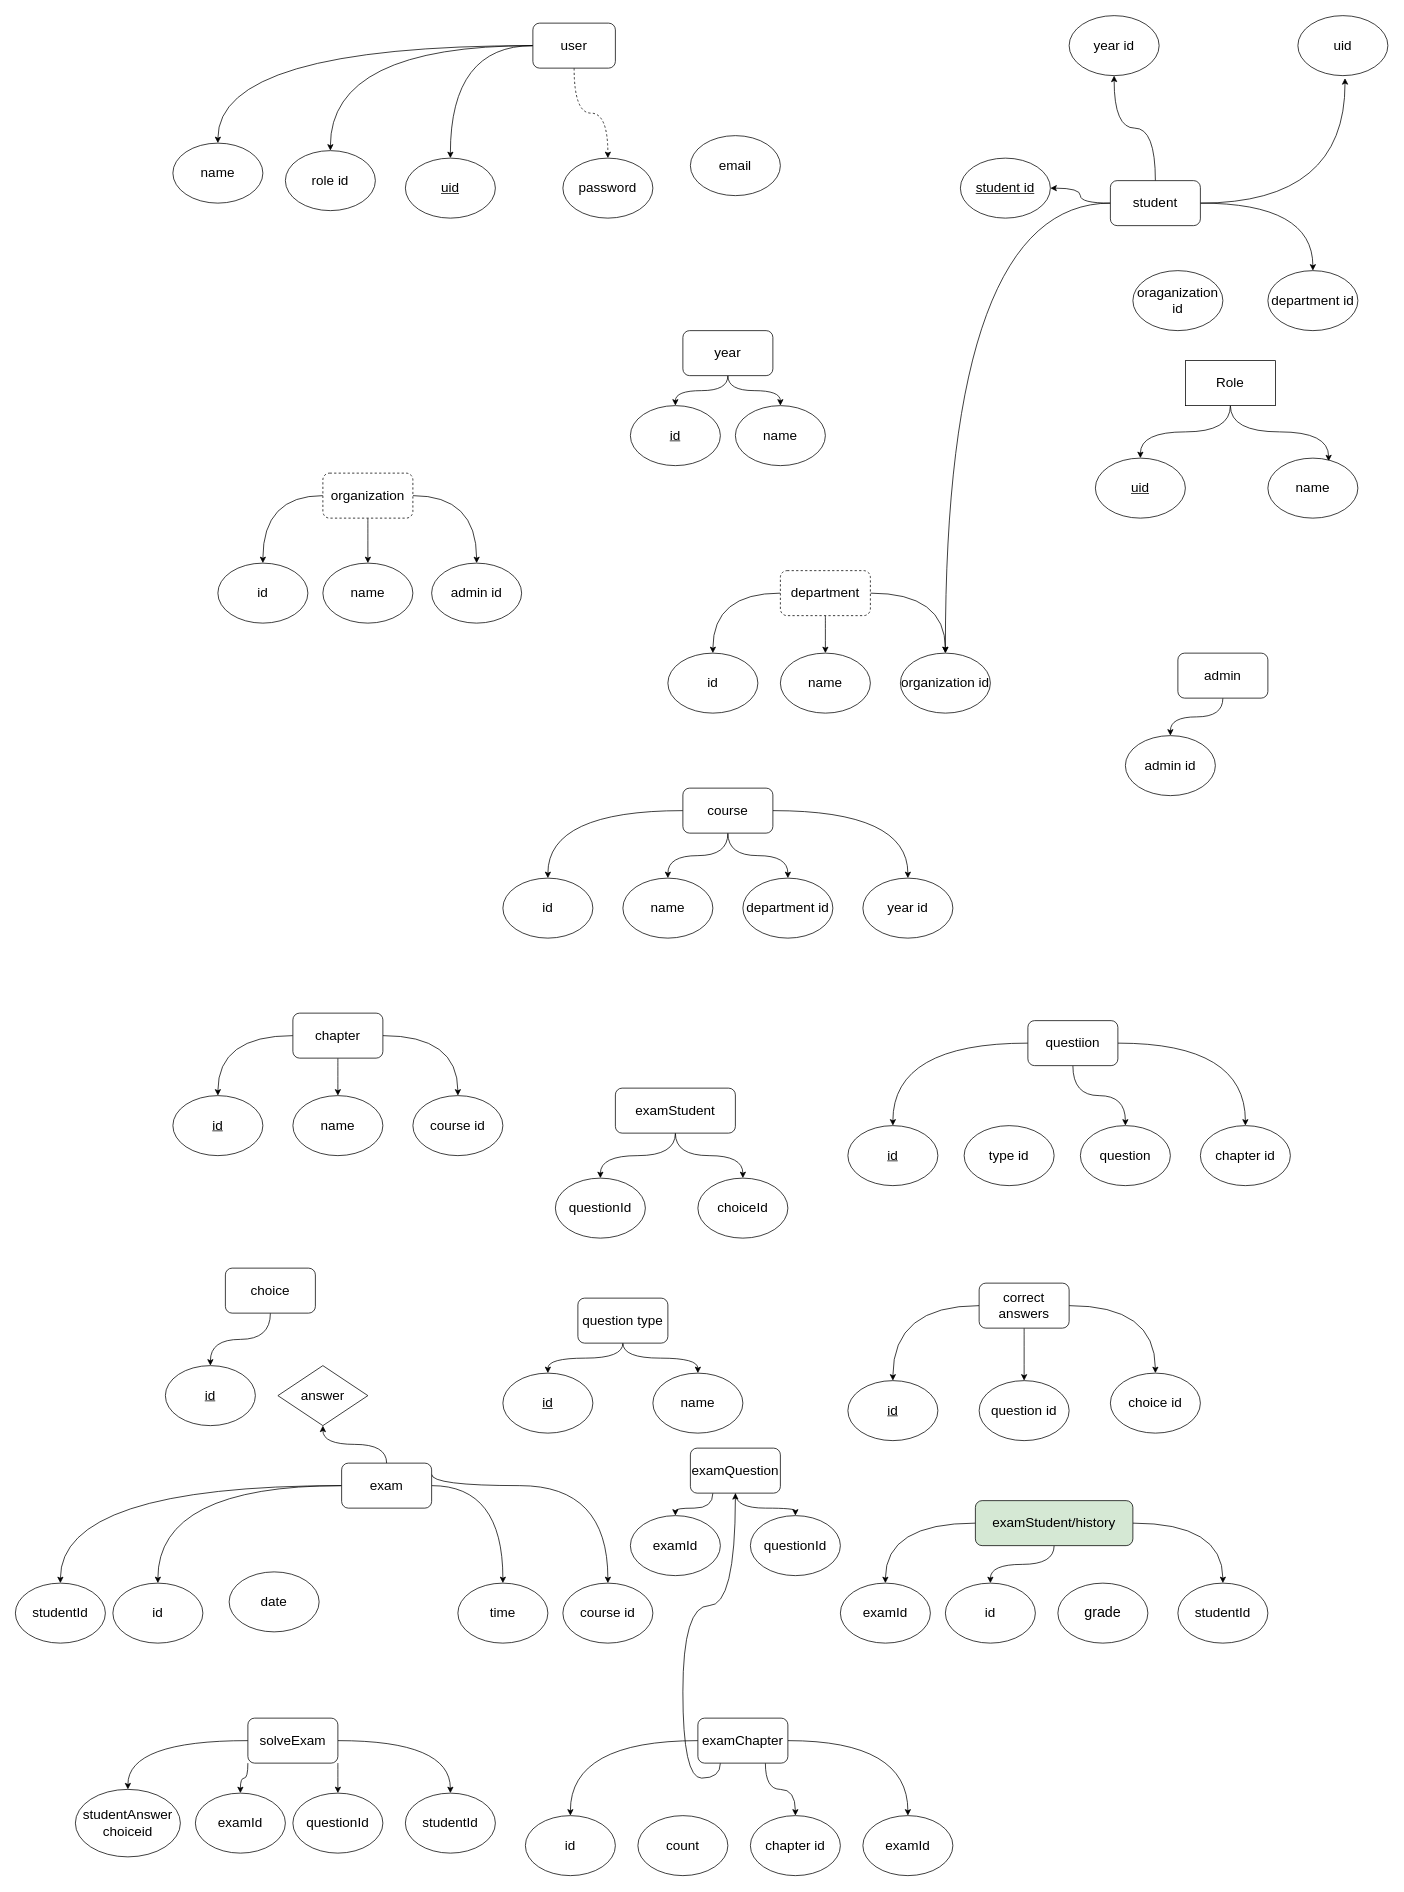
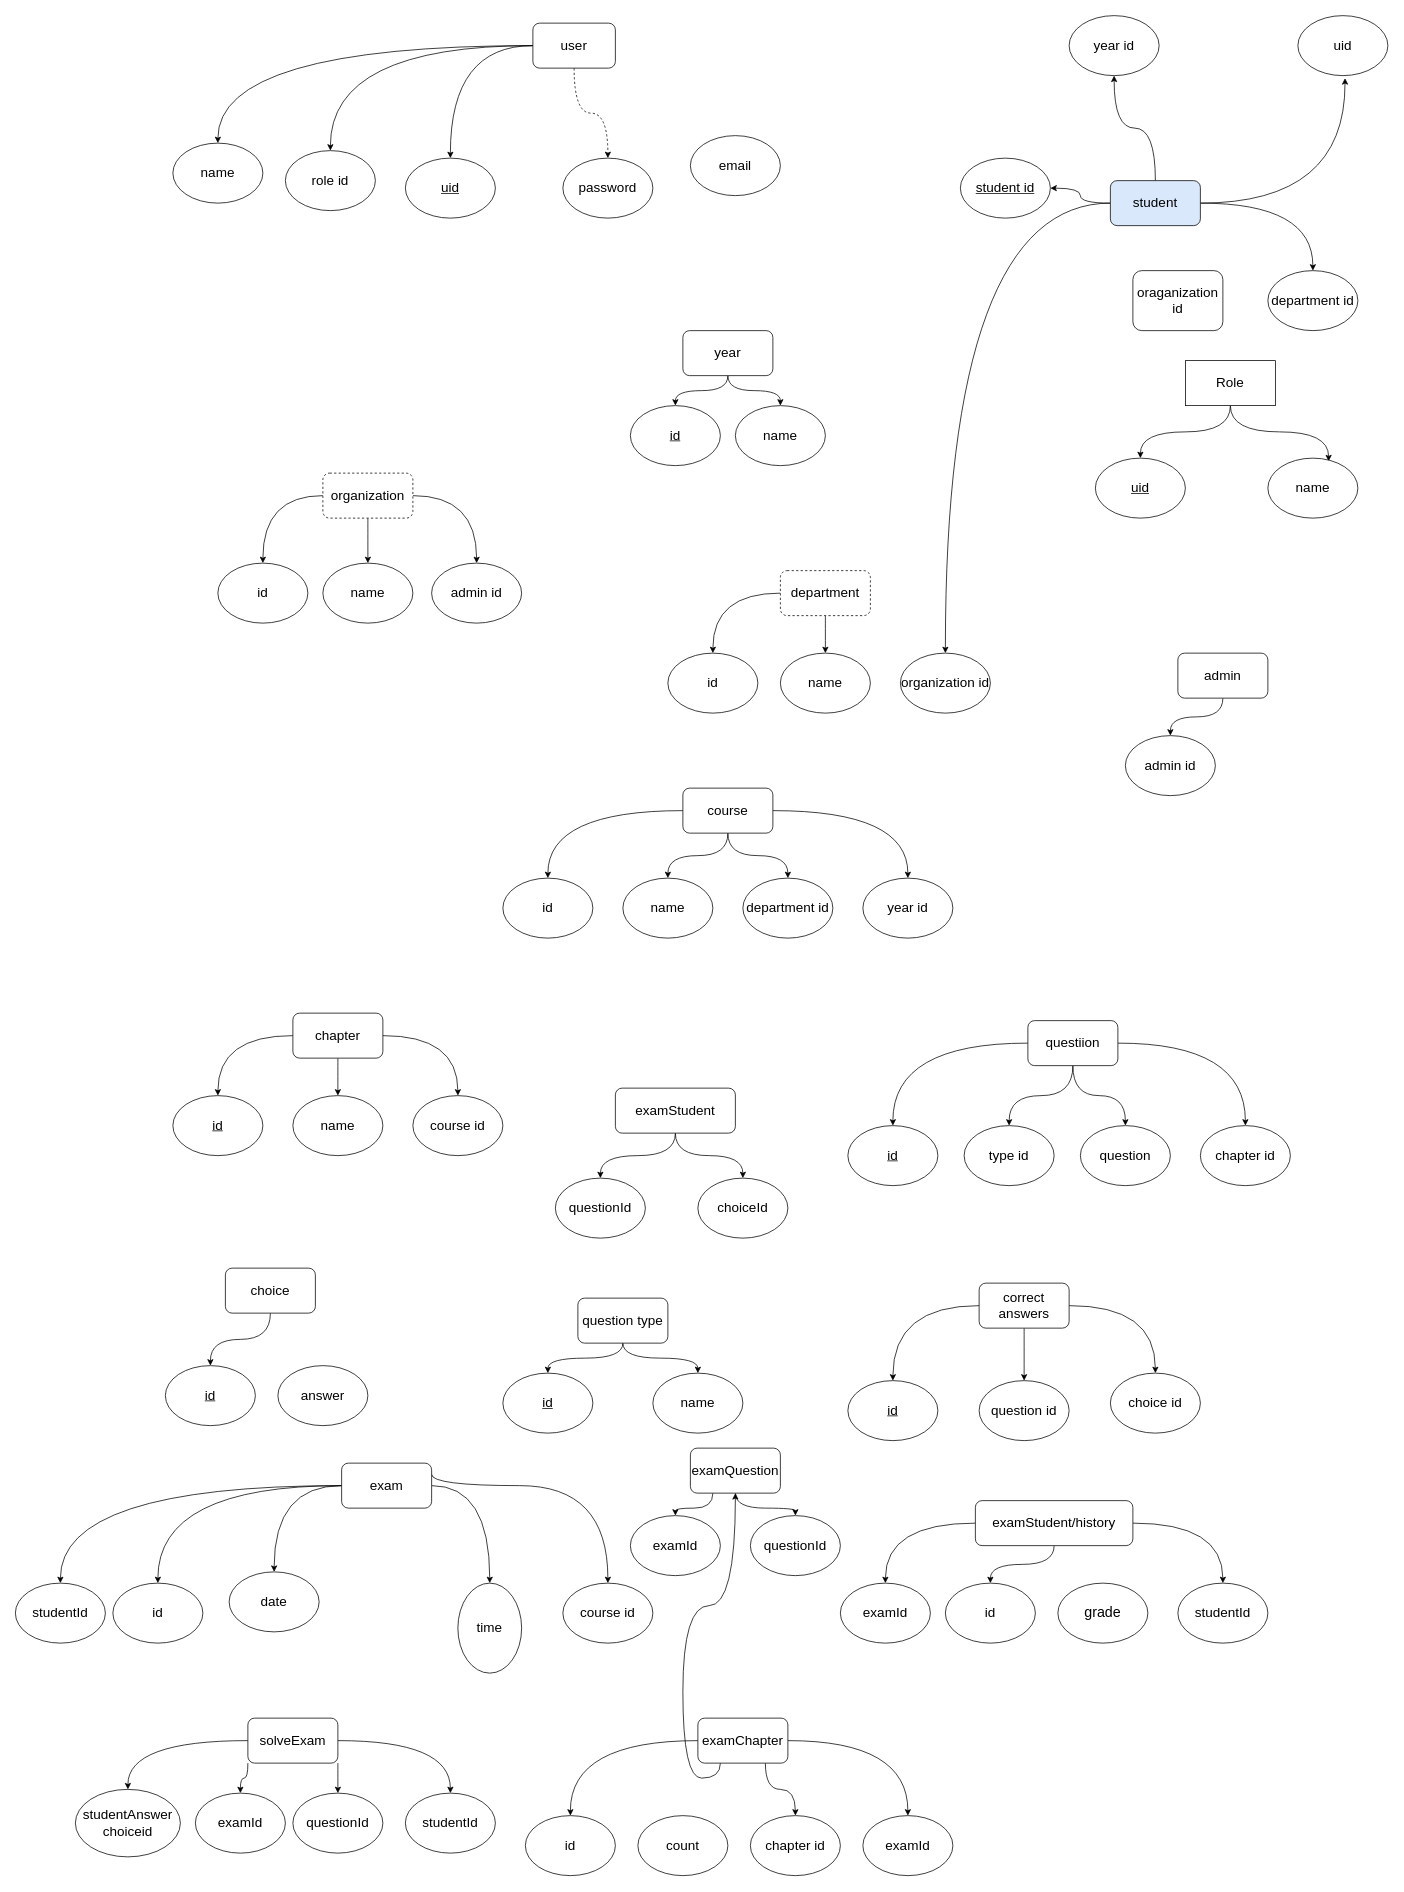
node "student": fillcolor #ffffff -> #dae8fc
node "oraganization id": shape ellipse -> rounded rectangle
edge "department" -> "organization id": removed
edge "questiion" -> "type id": added
node "answer": shape diamond -> ellipse
edge "exam" -> "answer": now "exam" -> "date"
node "examStudent/history": fillcolor #d5e8d4 -> #ffffff
node "time": size 90x60 -> 64x90
